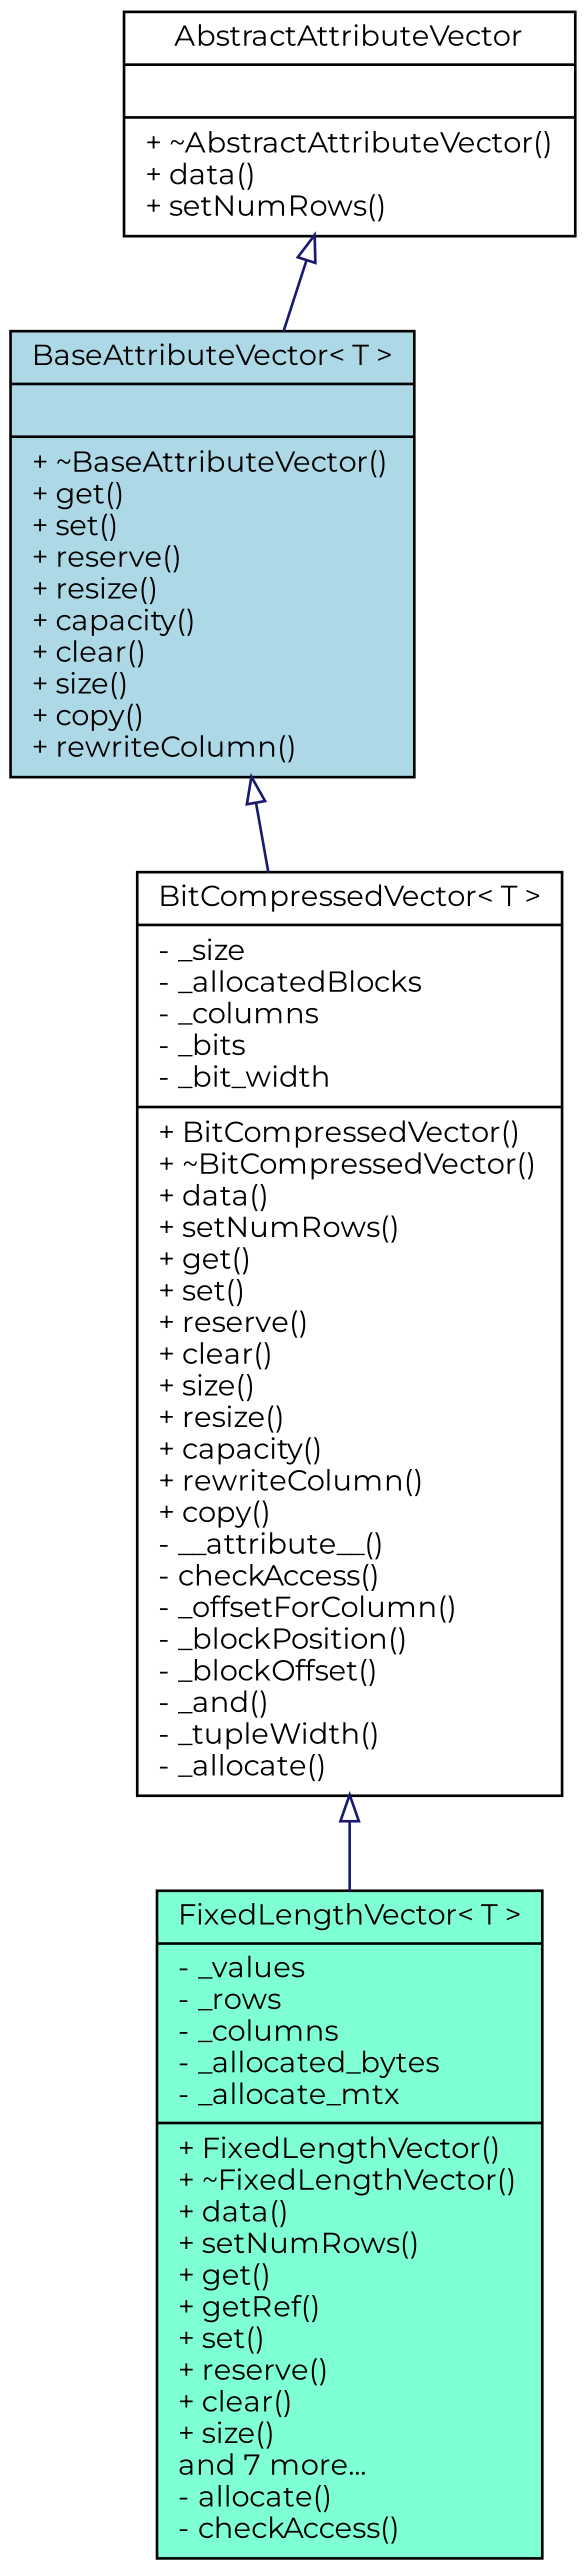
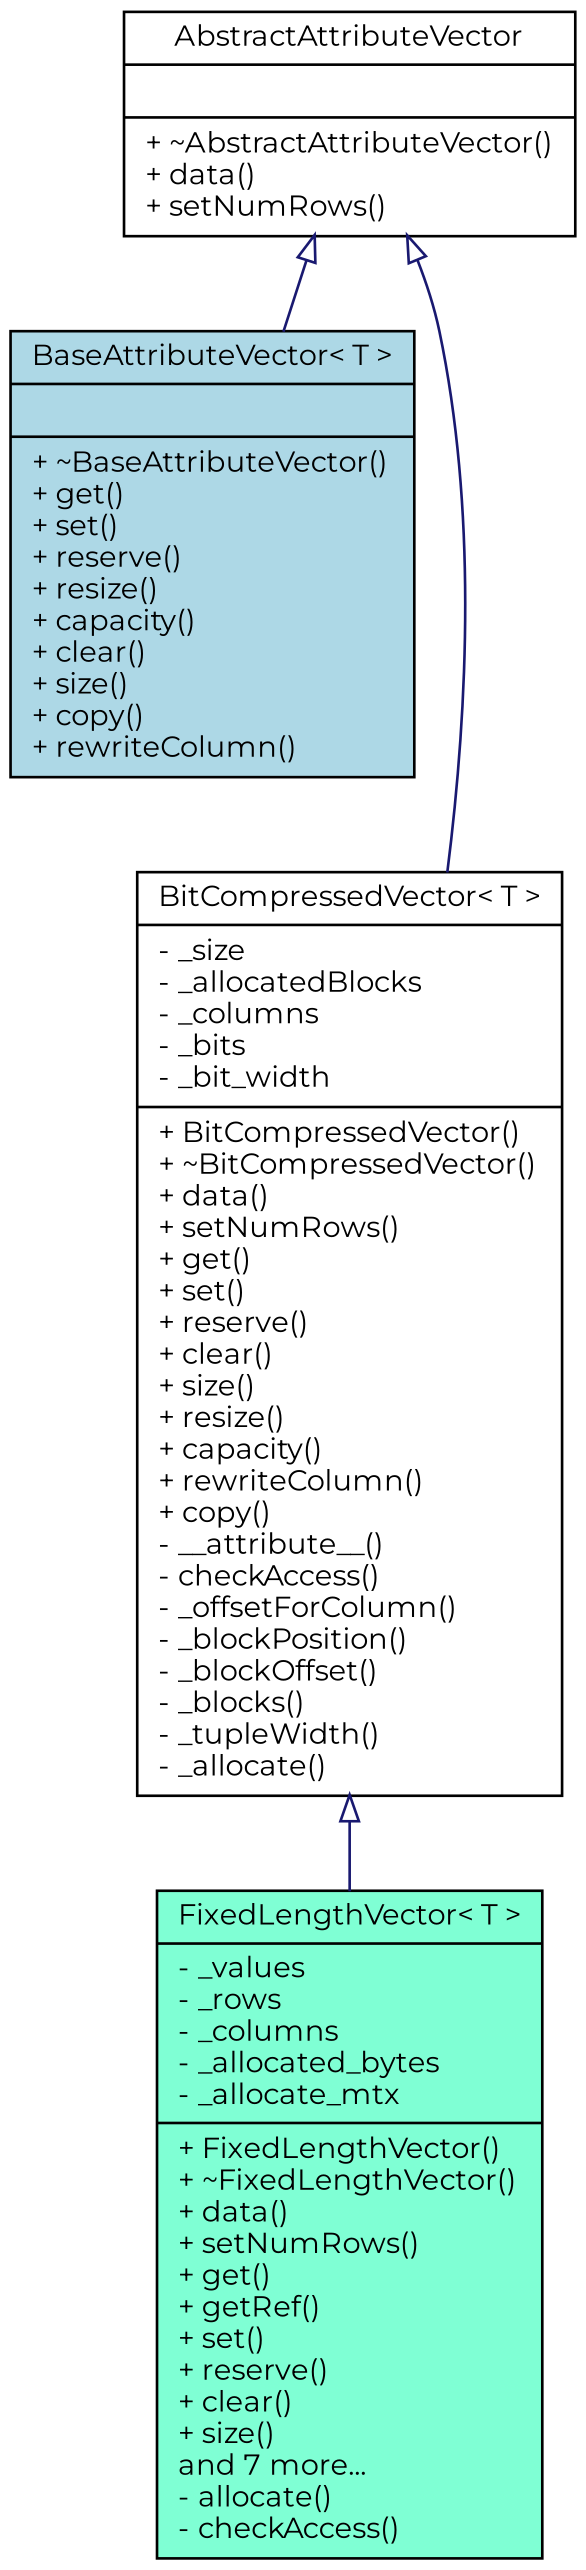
edge "BitCompressedVector< T >" -> "BaseAttributeVector< T >": now "BitCompressedVector< T >" -> "AbstractAttributeVector"
node "BitCompressedVector< T >": text "- _and()" -> "- _blocks()"
